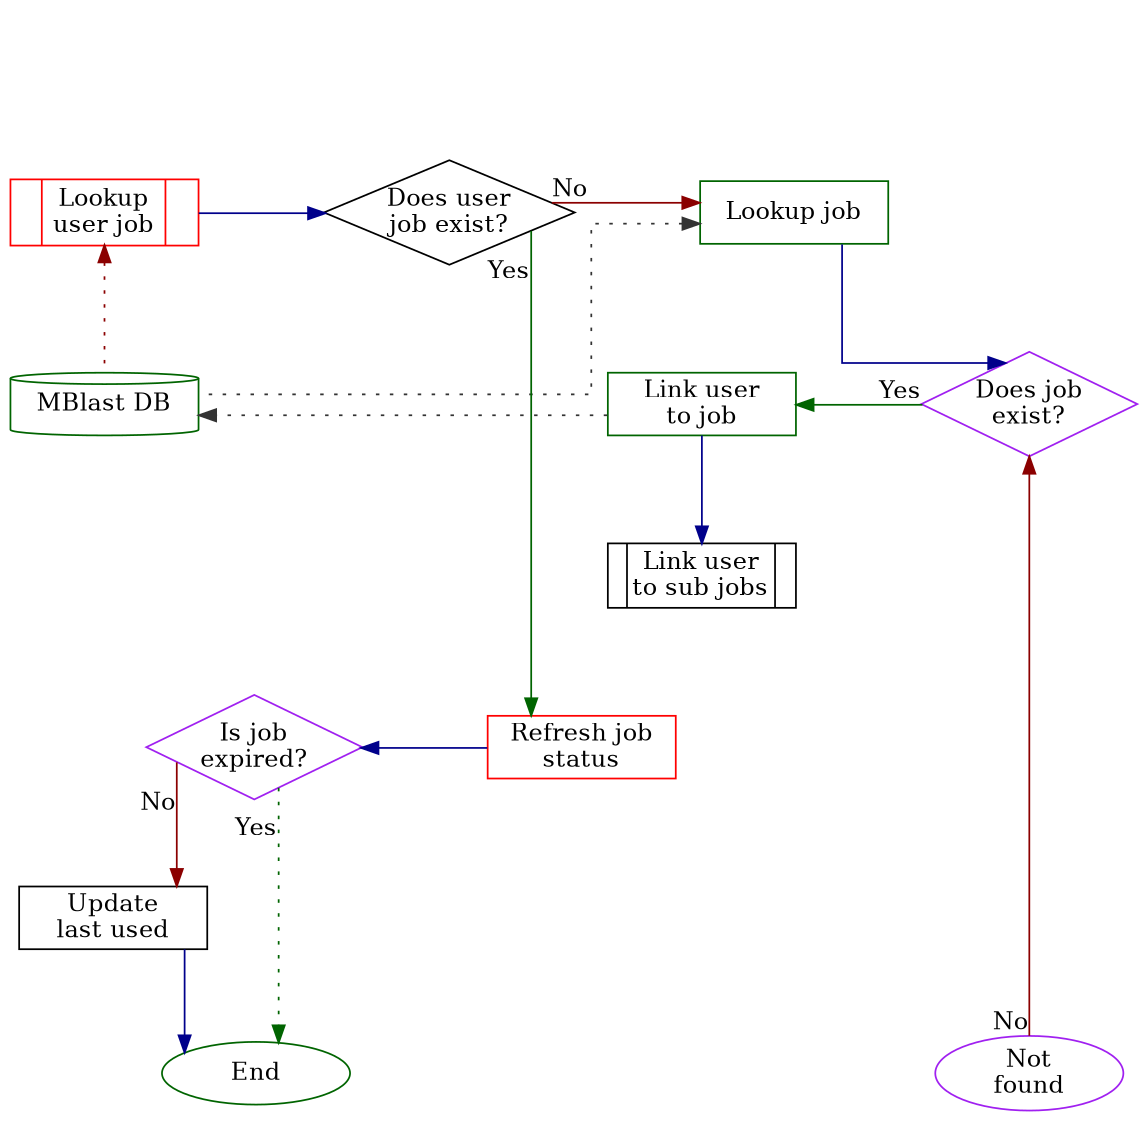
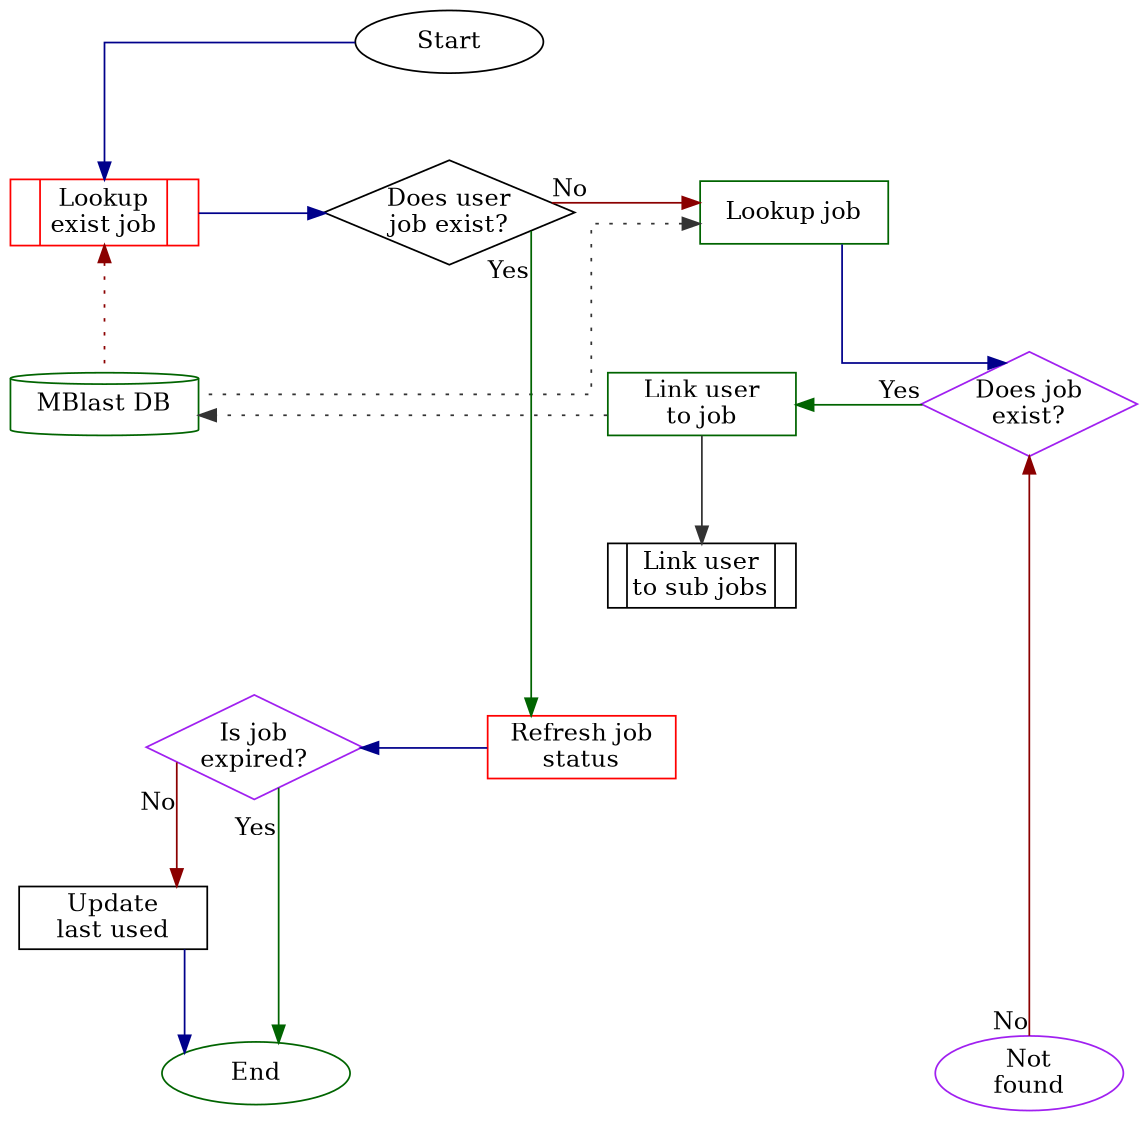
node "Start": added
node "Lookup": text "user job" -> "exist job"
edge "Link user to job" -> "Link user": color darkblue -> #333333
edge "Is job expired?" -> "End": style dotted -> solid
